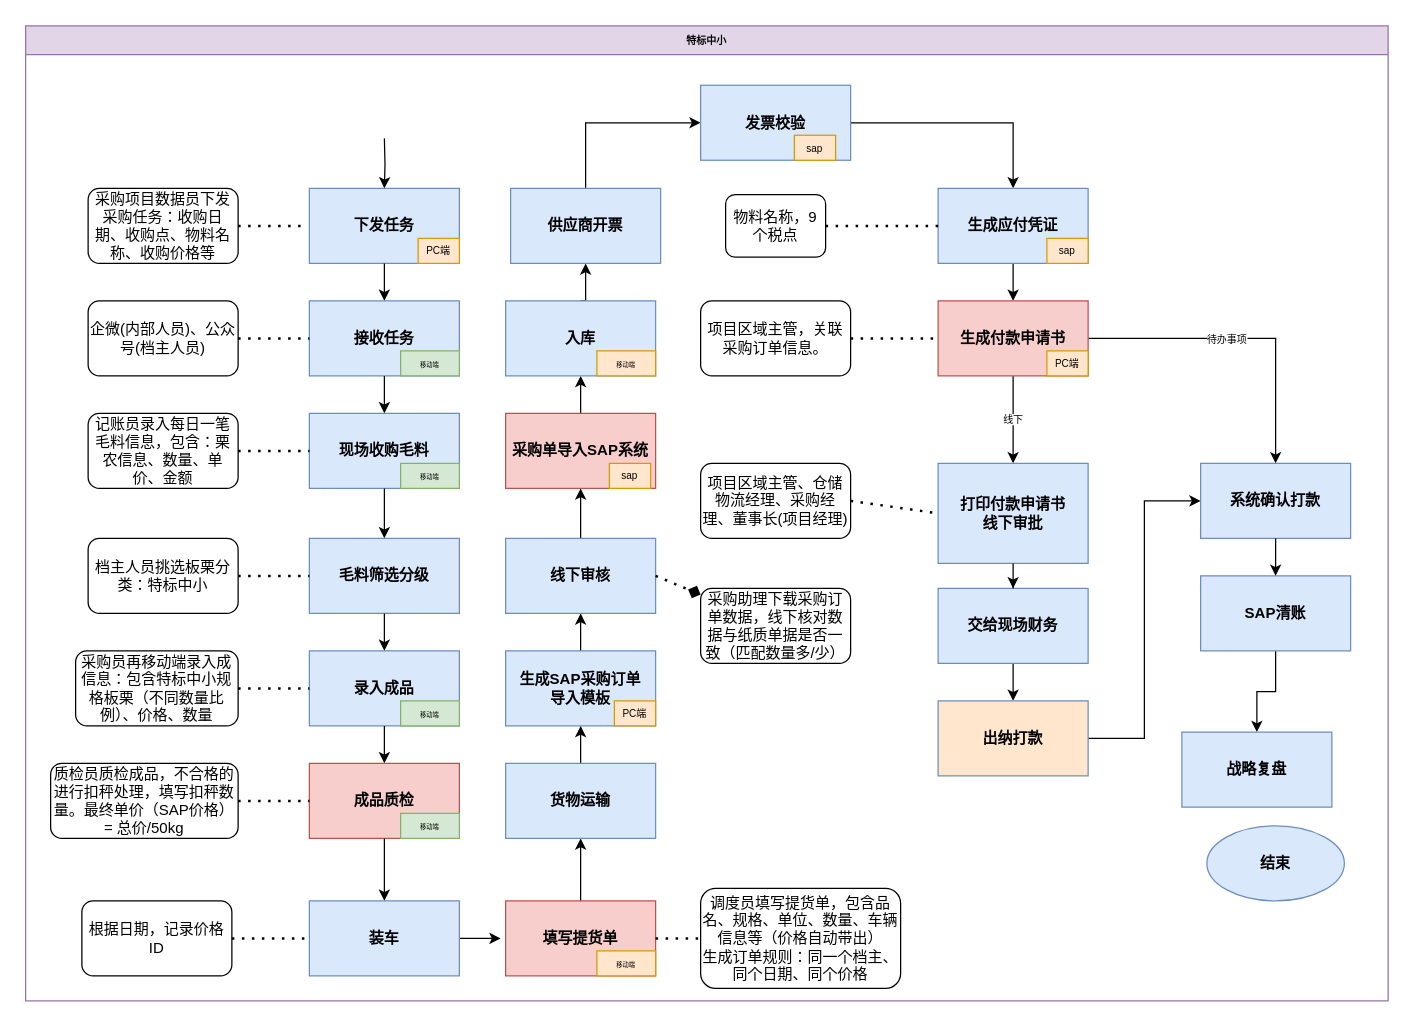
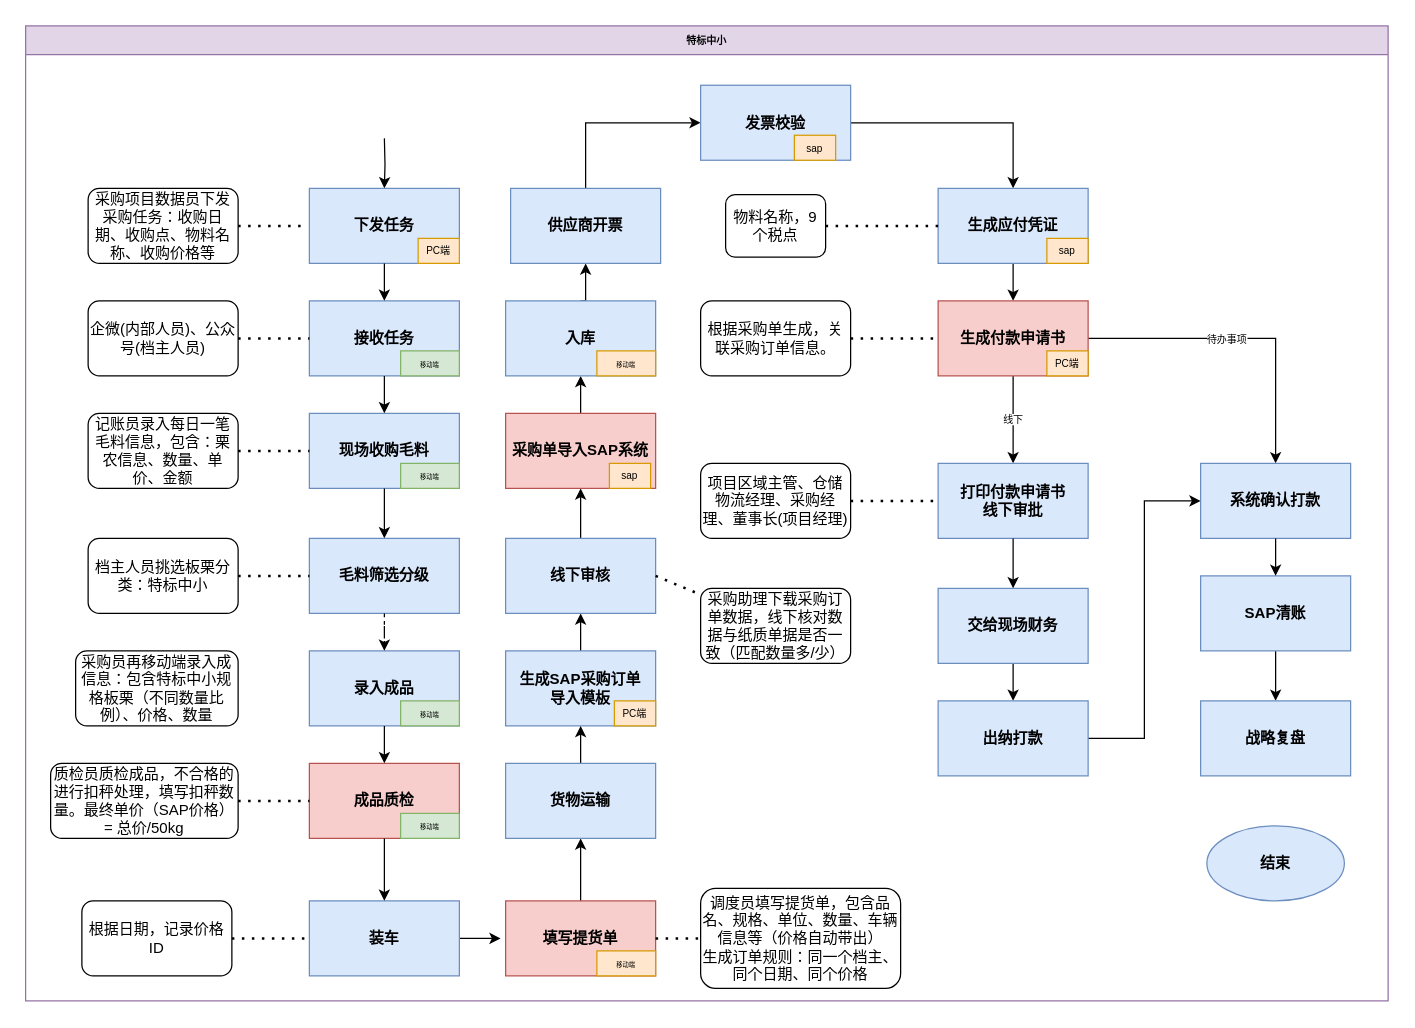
node "项目区域主管，关联采购订单信息。": label "项目区域主管，关联采购订单信息。" -> "根据采购单生成，关联采购订单信息。"
node "打印付款申请书 线下审批": size 150x100 -> 150x75
edge "线下审核" -> "采购助理下载采购订单数据，线下核对数据与纸质单据是否一致（匹配数量多/少）": arrowhead diamond -> none
edge "毛料筛选分级" -> "录入成品": style solid -> dashed
edge "采购员再移动端录入成信息：包含特标中小规格板栗（不同数量比例）、价格、数量" -- "录入成品": removed
node "出纳打款": fillcolor #ffe6cc -> #dae8fc
node "战略复盘": moved (1257, 769) -> (1276, 738)
